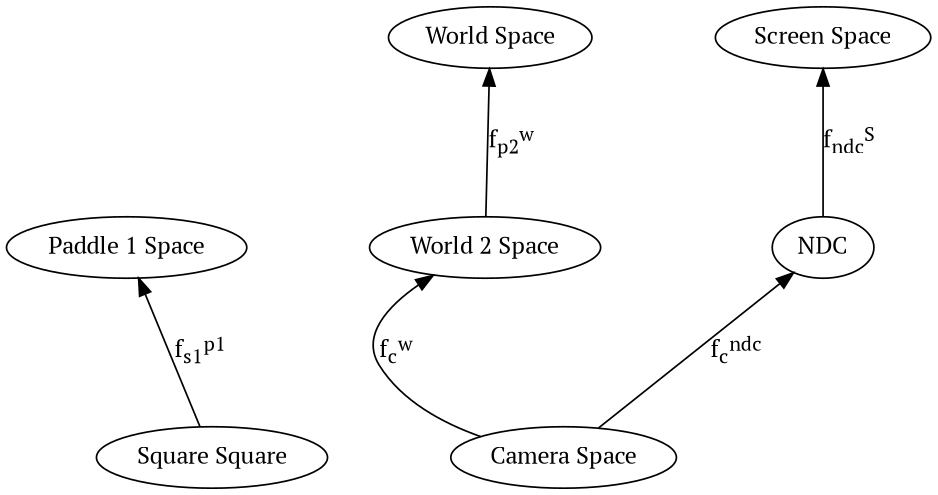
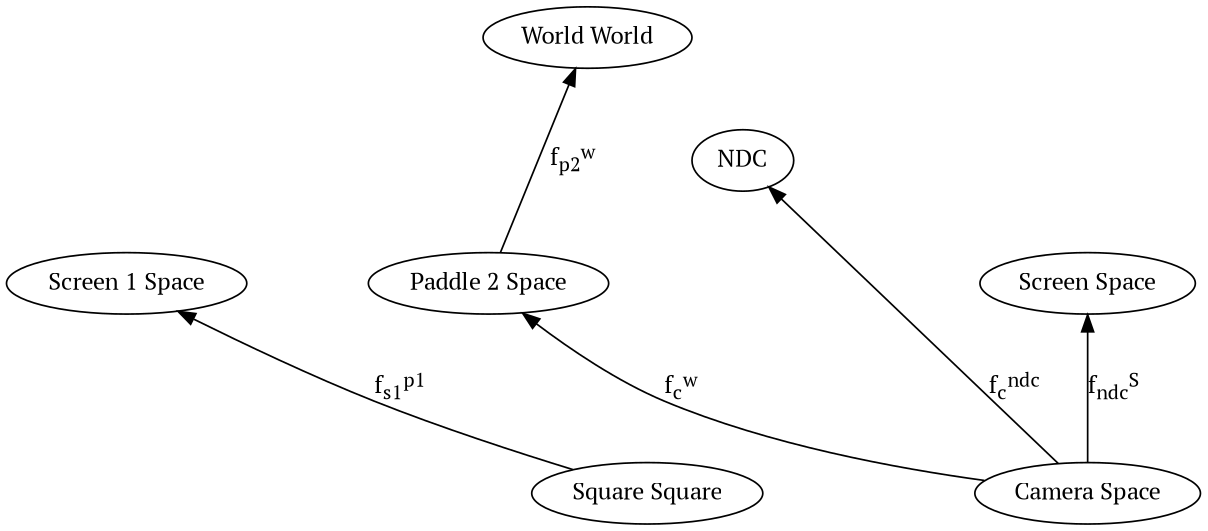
node "World Space": label "World Space" -> "World World"
edge "NDC" -> "Screen Space": now "Camera Space" -> "Screen Space"
node "Paddle 1 Space": label "Paddle 1 Space" -> "Screen 1 Space"
node "World 2 Space": label "World 2 Space" -> "Paddle 2 Space"
